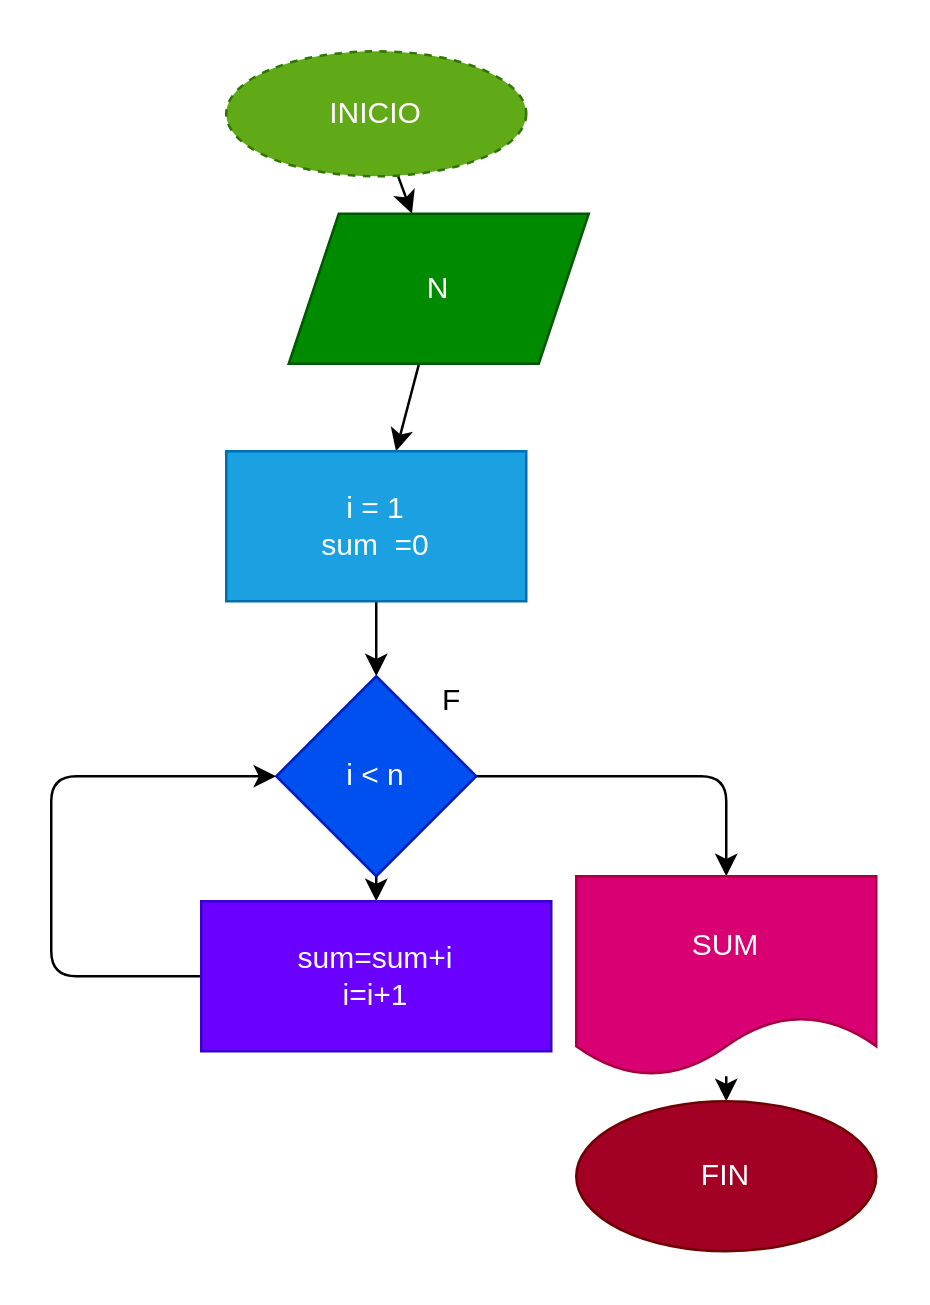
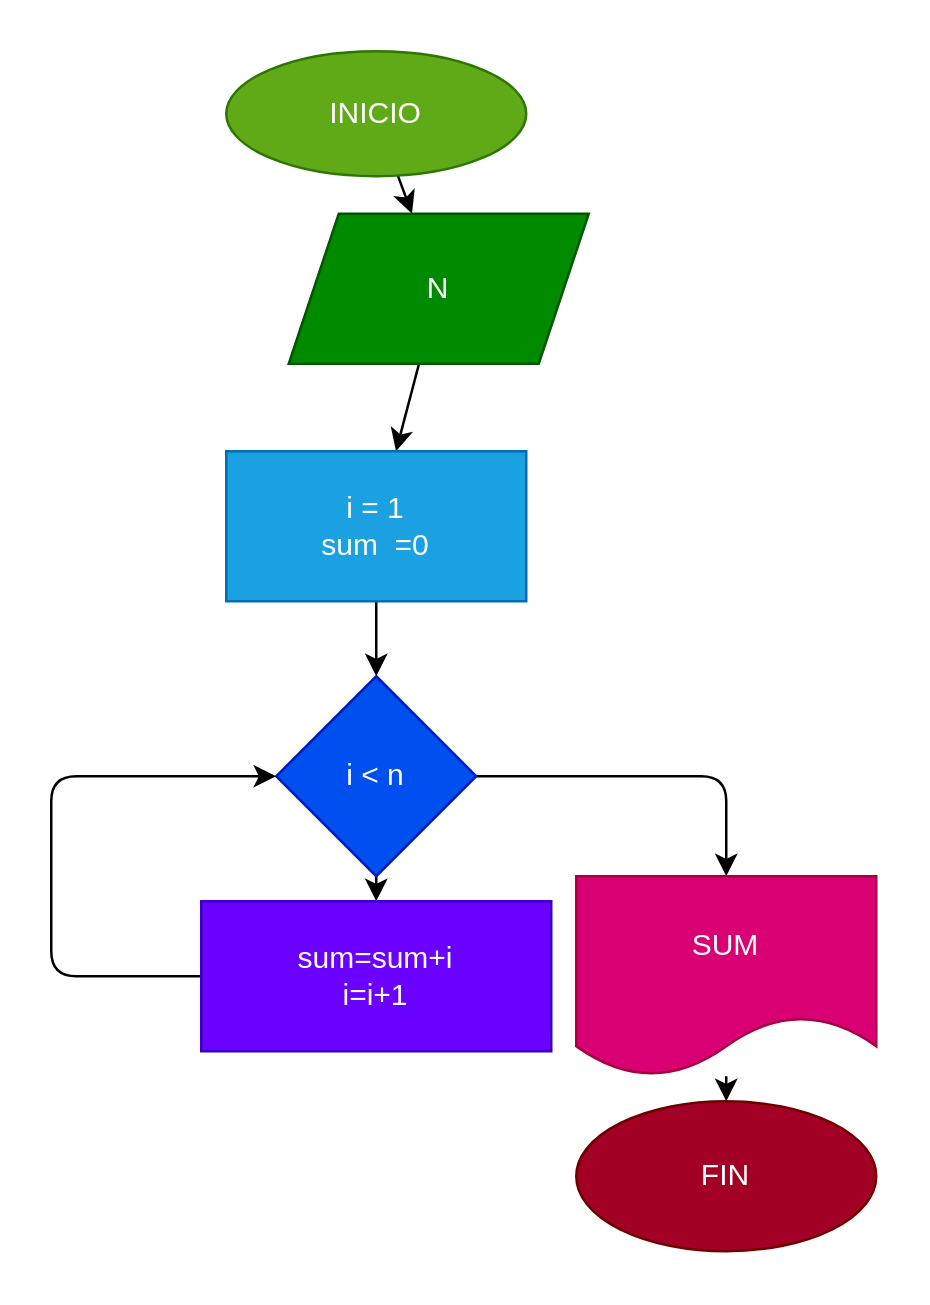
node "INICIO": style dashed -> solid
node "F": removed
